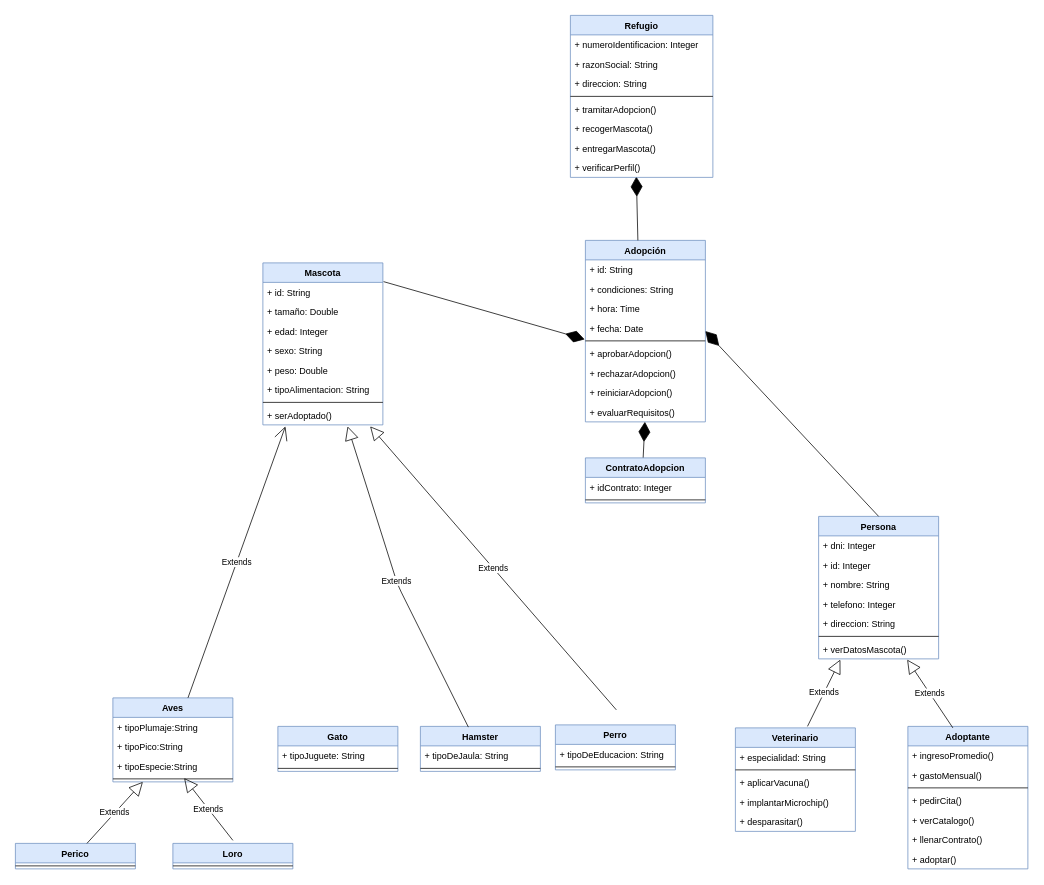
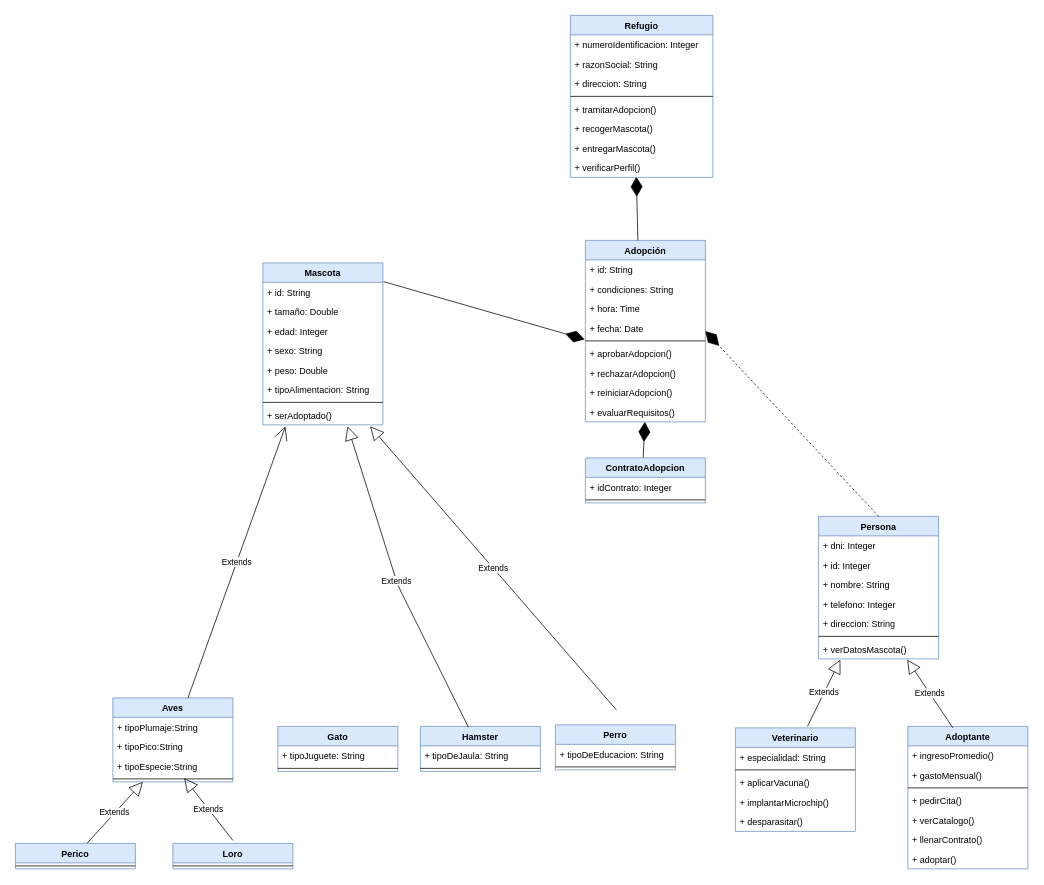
edge "Persona" -> "Adopción": style solid -> dashed
